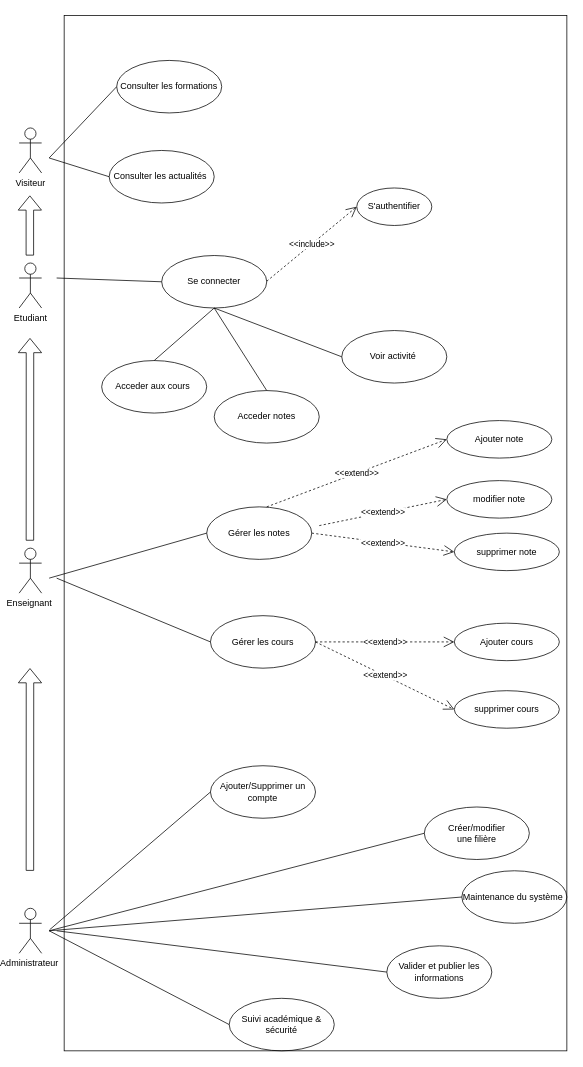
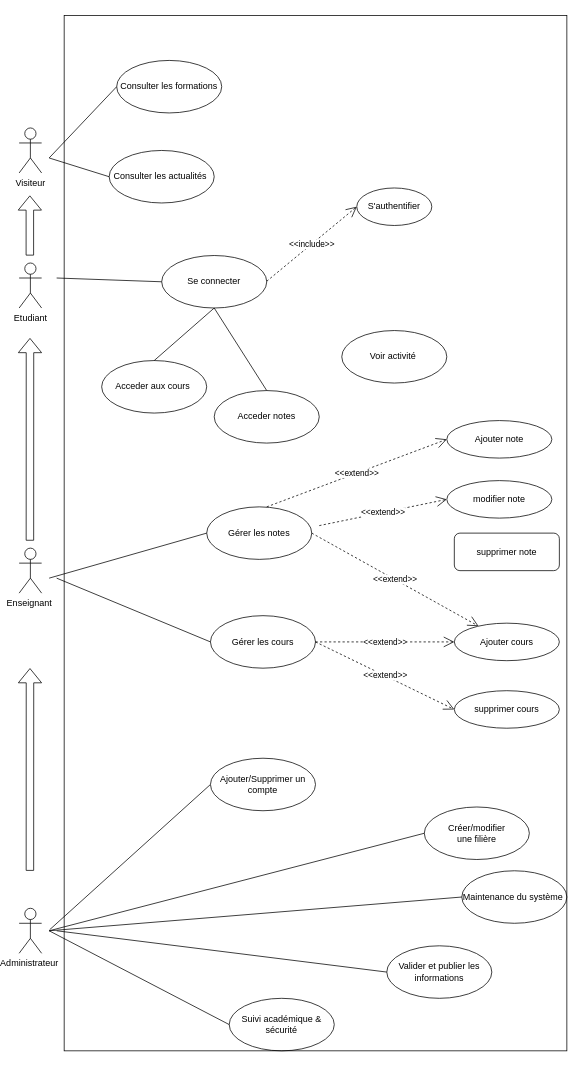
edge "Se connecter" -- "Voir activité": removed
edge "Gérer les notes" -> "supprimer note": now "Gérer les notes" -> "Ajouter cours"
node "supprimer note": shape ellipse -> rounded rectangle
node "Ajouter/Supprimer un compte": moved (263, 792) -> (263, 784)
